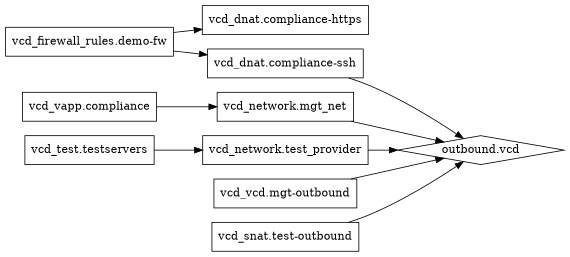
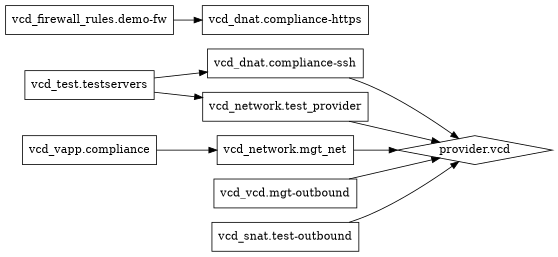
edge "vcd_firewall_rules.demo-fw" -> "vcd_dnat.compliance-ssh": now "vcd_test.testservers" -> "vcd_dnat.compliance-ssh"
node "outbound.vcd": label "outbound.vcd" -> "provider.vcd"
